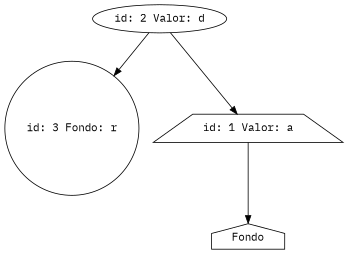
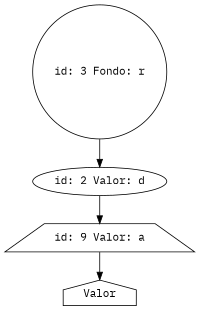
edge "id: 2 Valor: d" -> "id: 3 Fondo: r": reversed
node "id: 1 Valor: a": label "id: 1 Valor: a" -> "id: 9 Valor: a"
node "Fondo": label "Fondo" -> "Valor"
